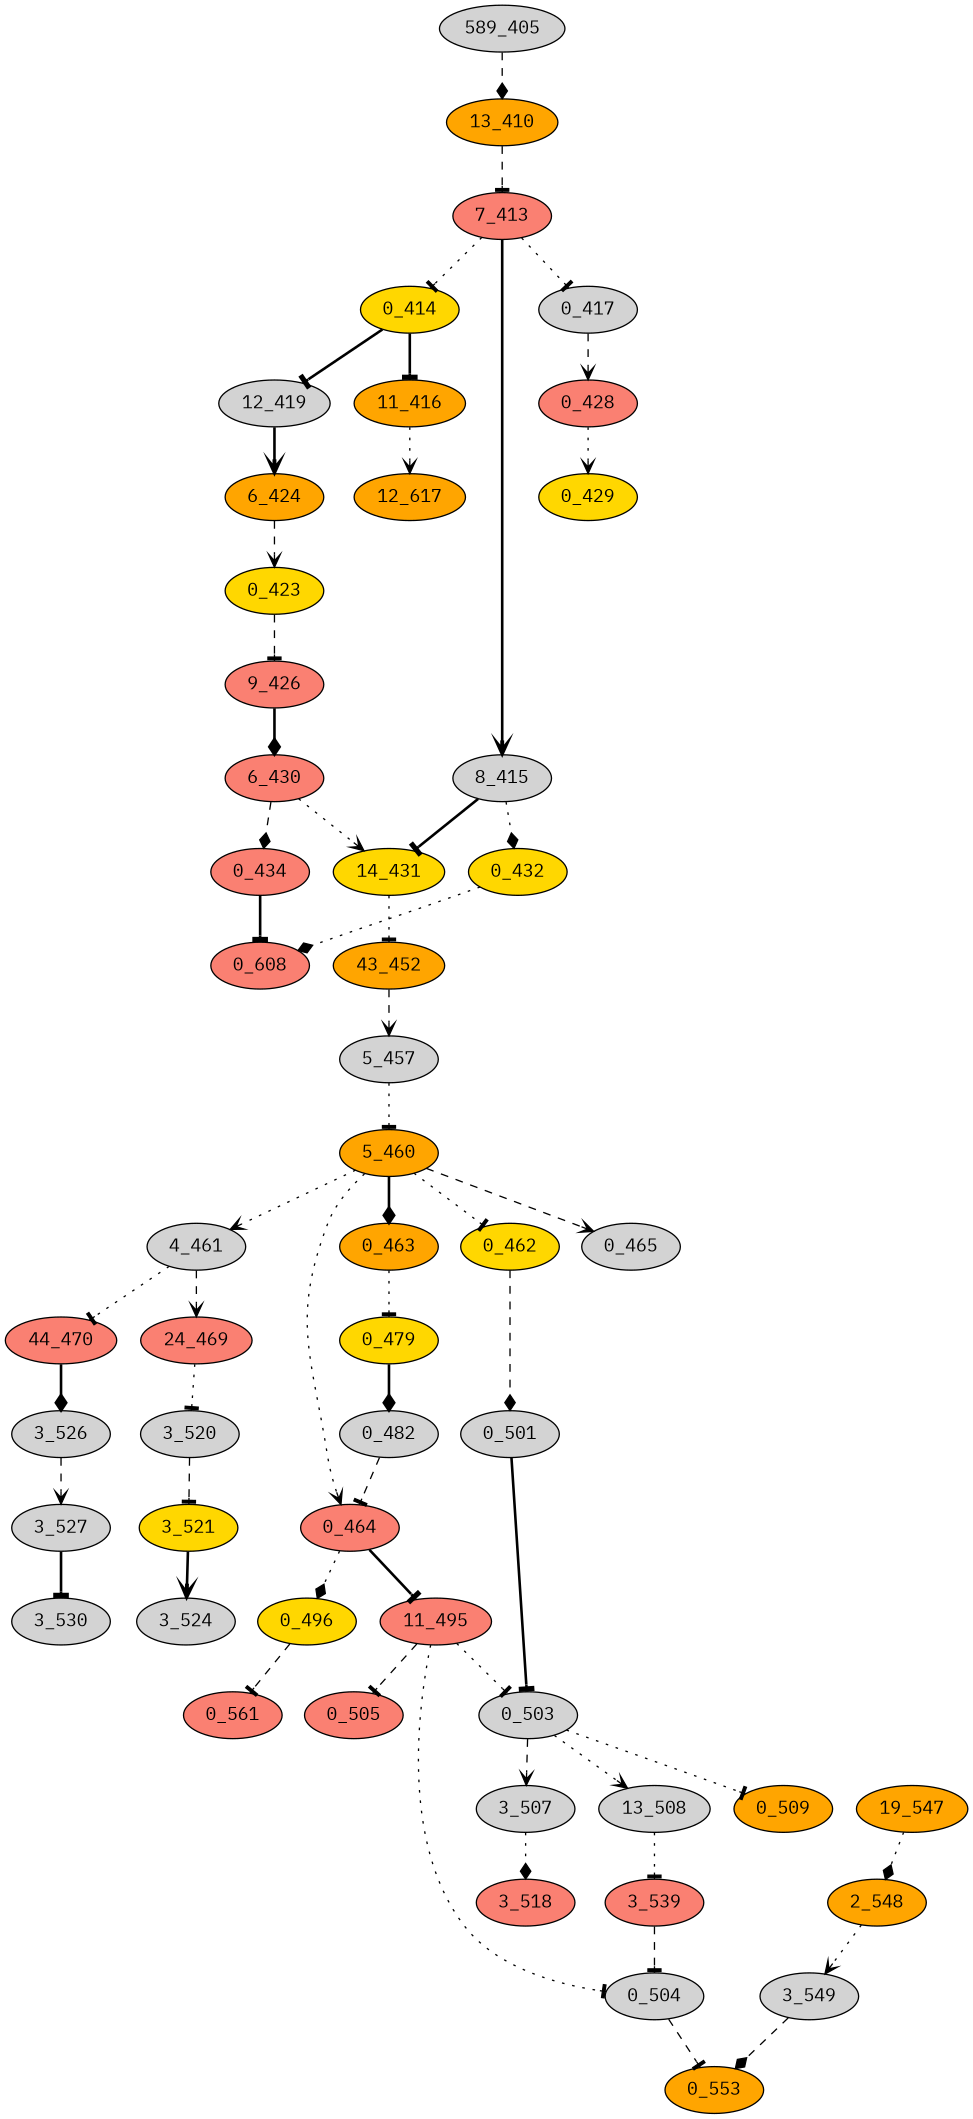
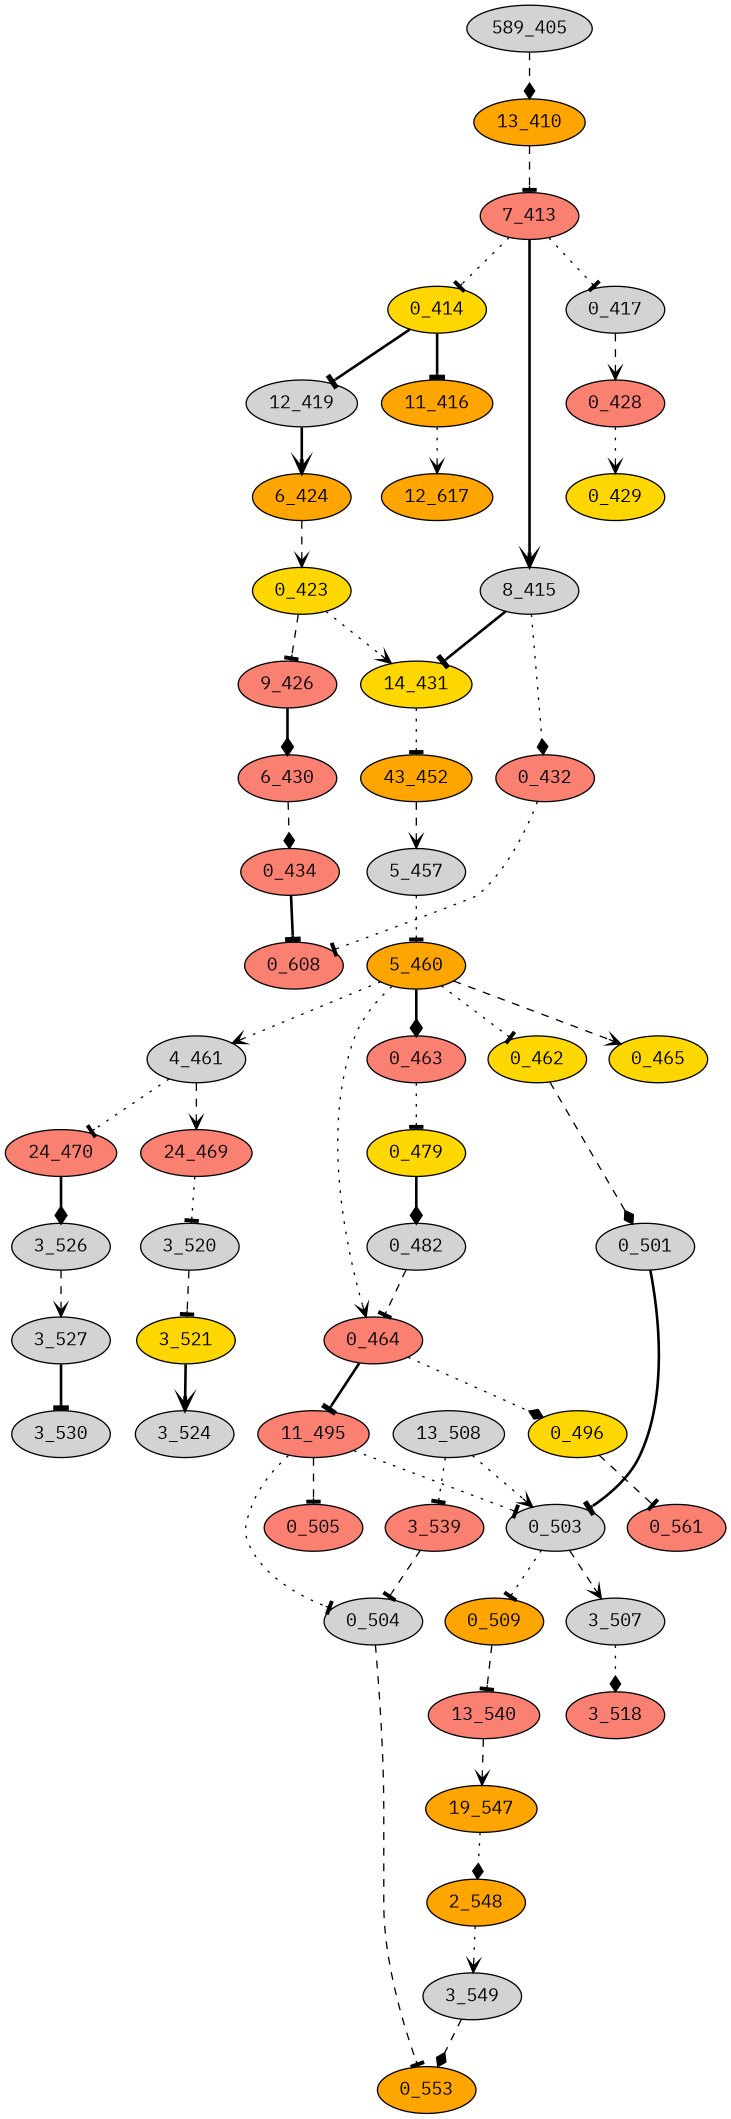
edge "6_430" -> "14_431": now "0_423" -> "14_431"
node "0_432": fillcolor gold -> salmon
edge "0_432" -> "0_608": arrowhead diamond -> tee
node "0_463": fillcolor orange -> salmon
node "0_465": fillcolor lightgrey -> gold
node "44_470": label "44_470" -> "24_470"
node "13_540": added
edge "0_503" -> "13_508": reversed
